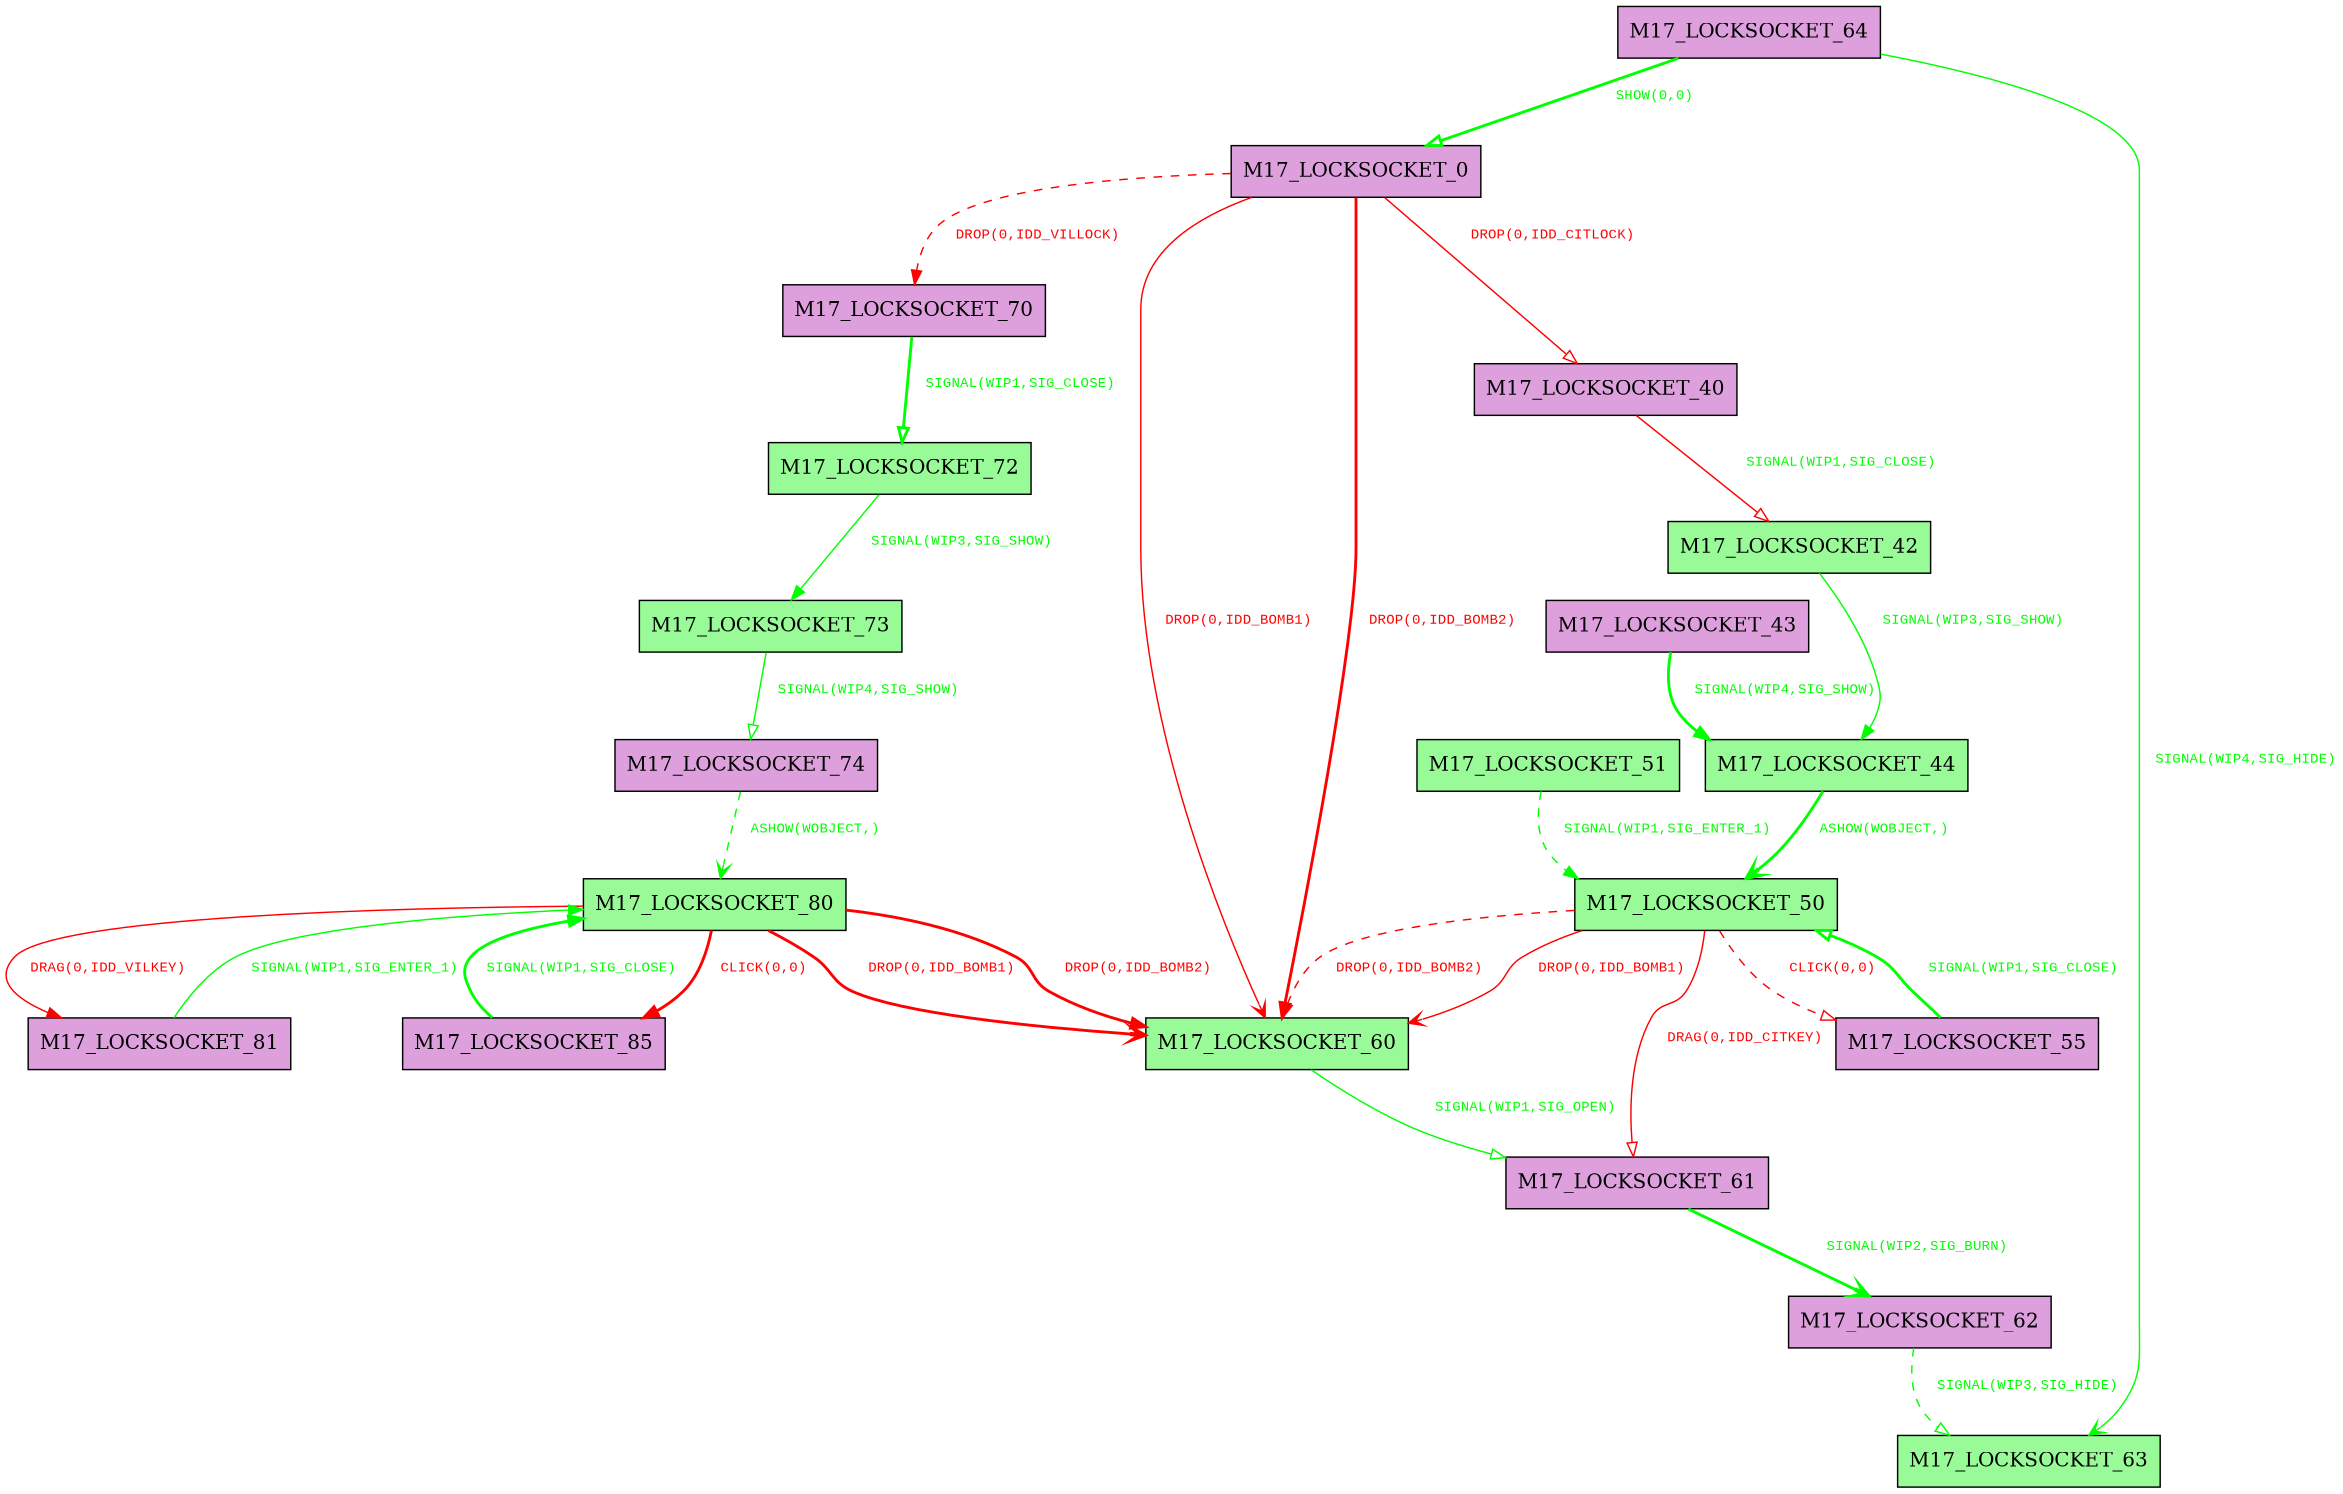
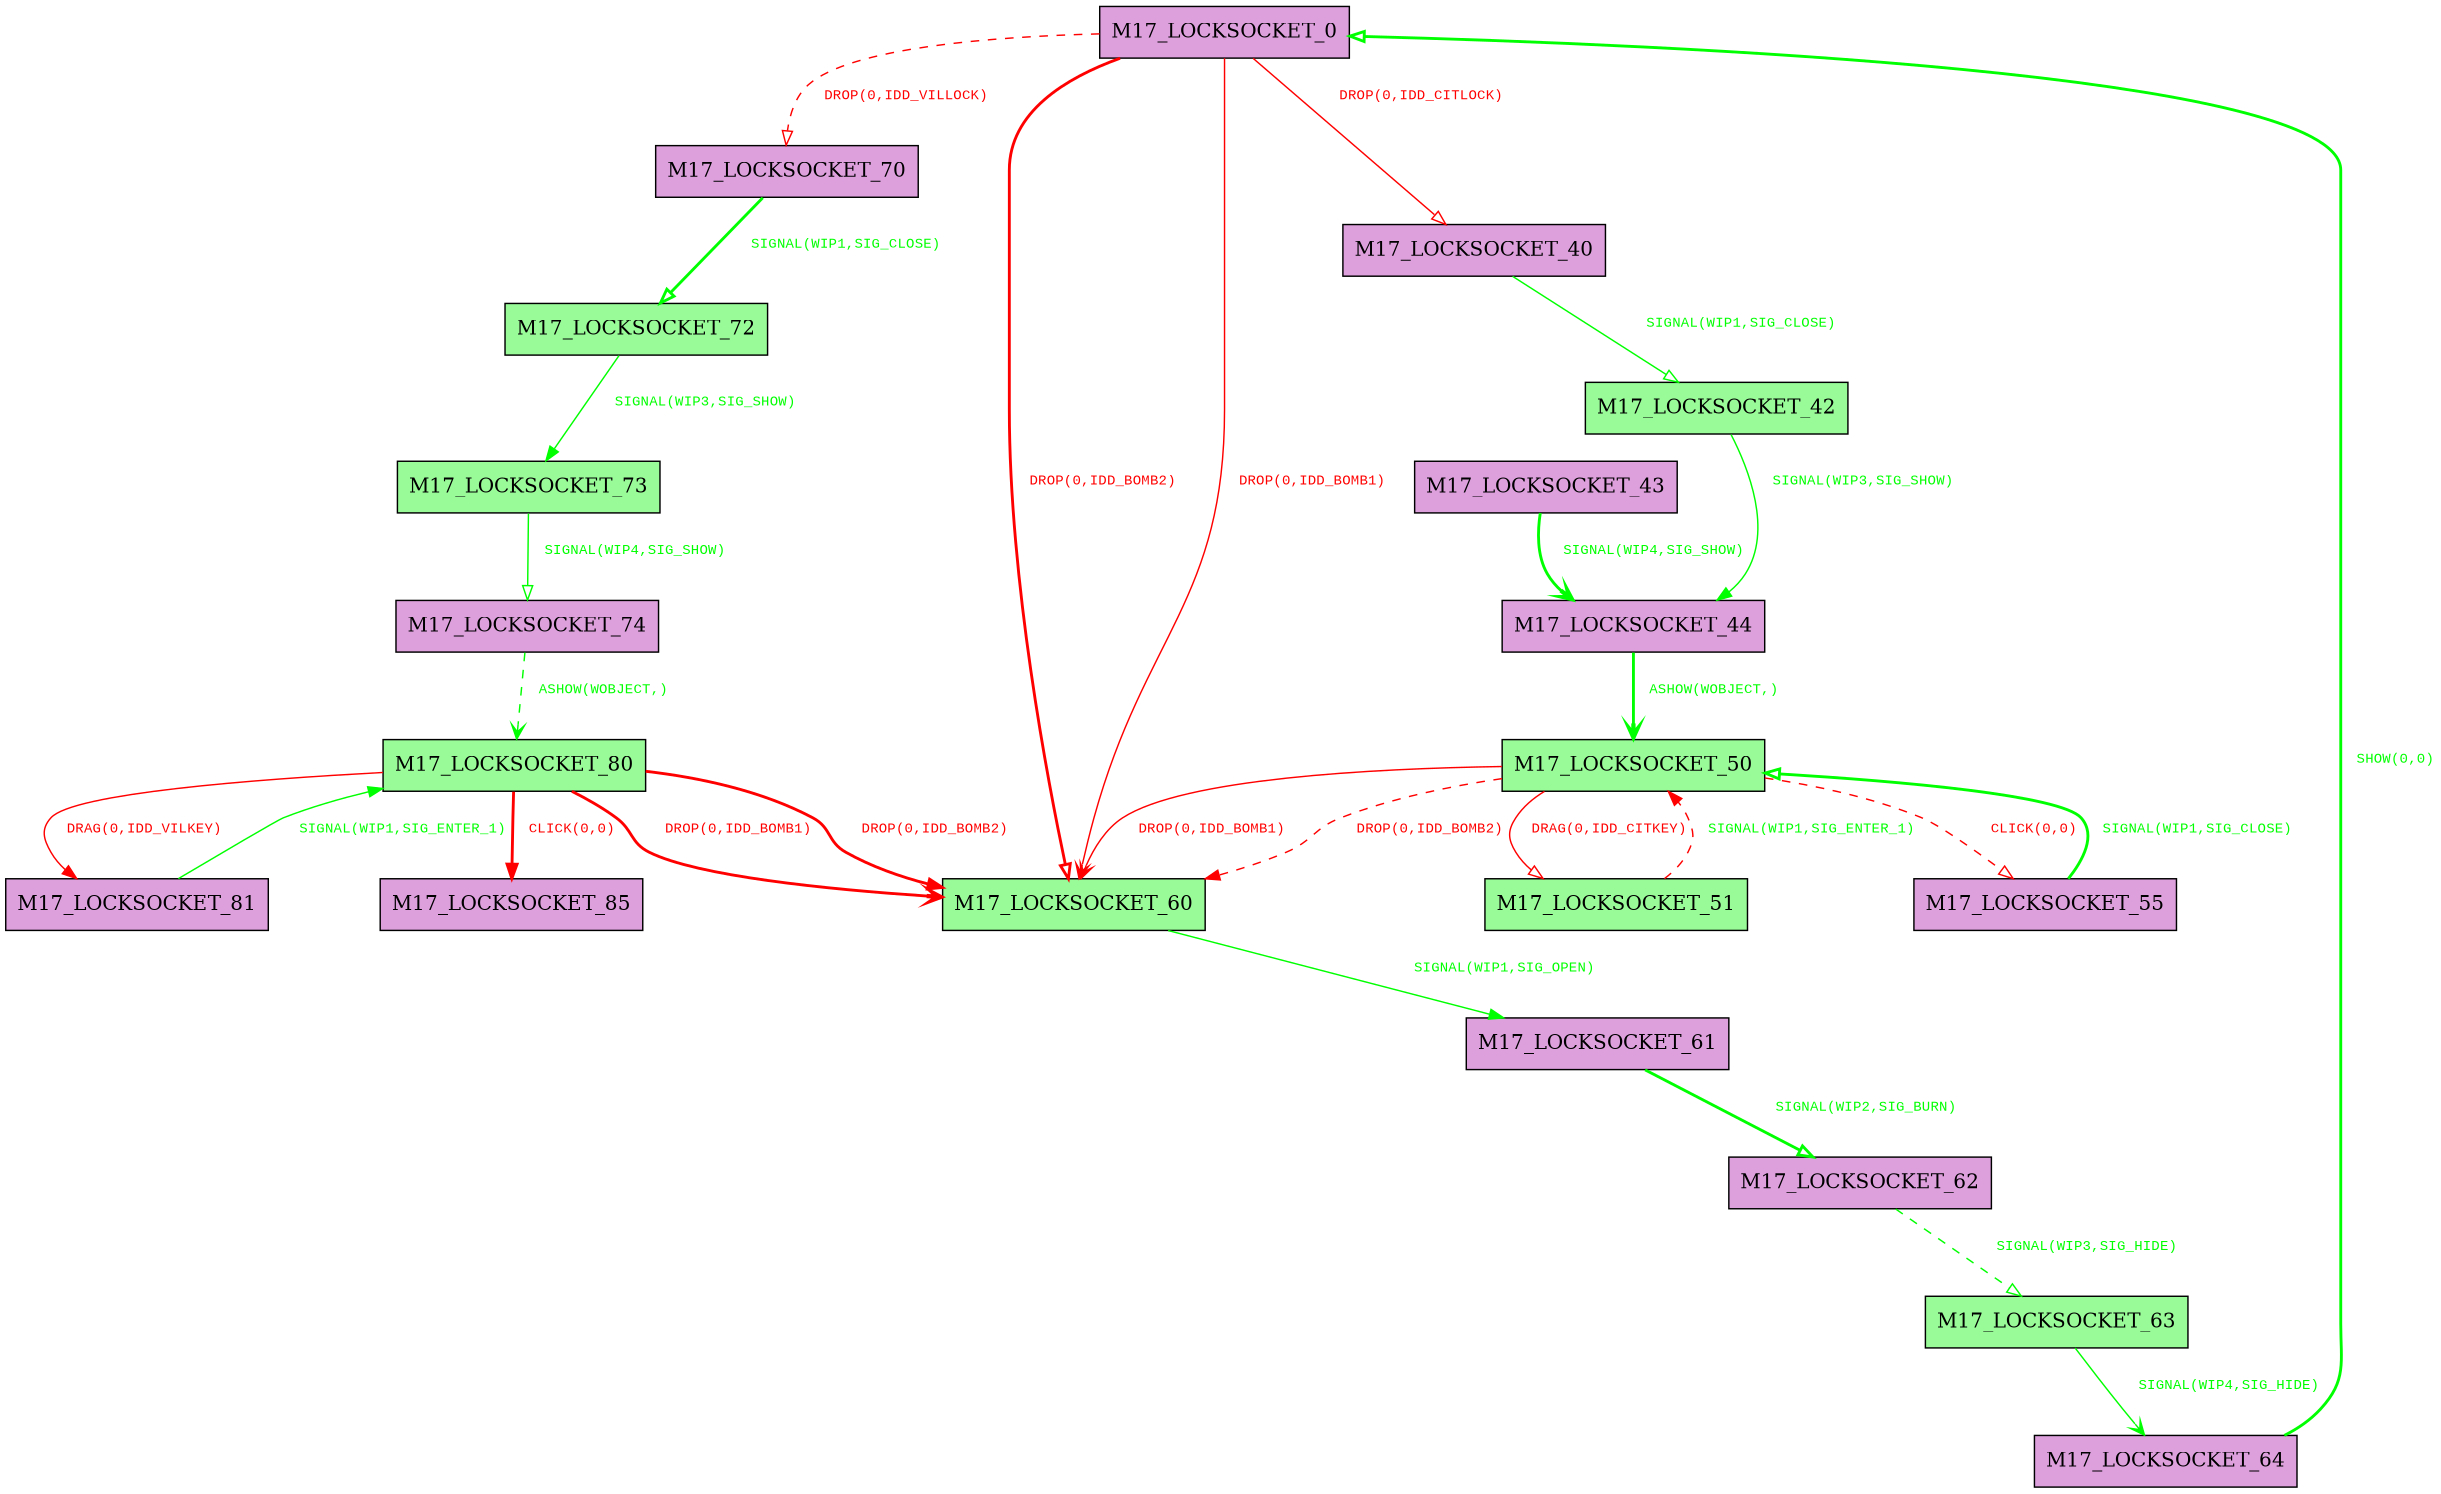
edge "M17_LOCKSOCKET_0" -> "M17_LOCKSOCKET_70": arrowhead normal -> onormal
edge "M17_LOCKSOCKET_40" -> "M17_LOCKSOCKET_42": color red -> green
edge "M17_LOCKSOCKET_64" -> "M17_LOCKSOCKET_63": reversed
edge "M17_LOCKSOCKET_43" -> "M17_LOCKSOCKET_44": arrowhead normal -> vee
node "M17_LOCKSOCKET_44": fillcolor palegreen -> plum
edge "M17_LOCKSOCKET_51" -> "M17_LOCKSOCKET_50": color green -> red
edge "M17_LOCKSOCKET_85" -> "M17_LOCKSOCKET_80": removed, label "SIGNAL(WIP1,SIG_CLOSE)"
edge "M17_LOCKSOCKET_50" -> "M17_LOCKSOCKET_61": now "M17_LOCKSOCKET_50" -> "M17_LOCKSOCKET_51"
edge "M17_LOCKSOCKET_60" -> "M17_LOCKSOCKET_61": arrowhead onormal -> normal
edge "M17_LOCKSOCKET_61" -> "M17_LOCKSOCKET_62": arrowhead vee -> onormal
